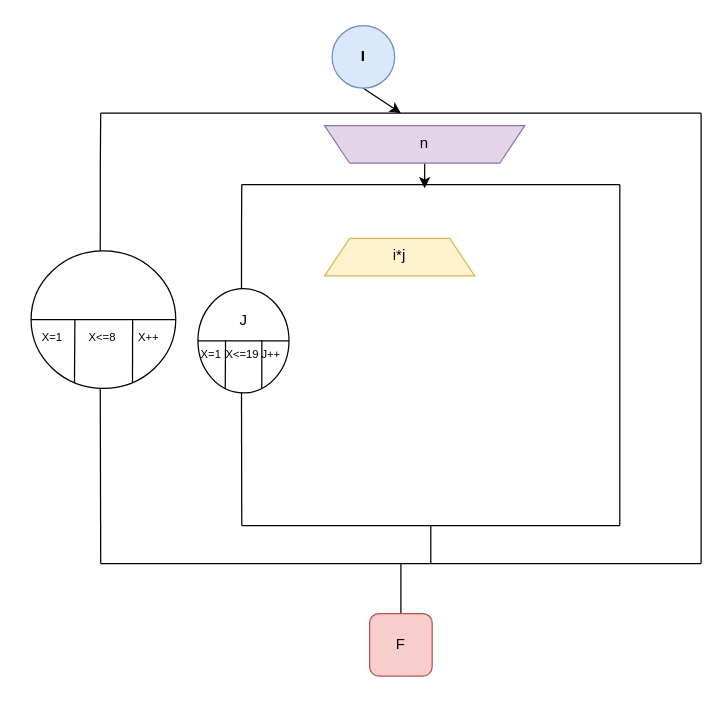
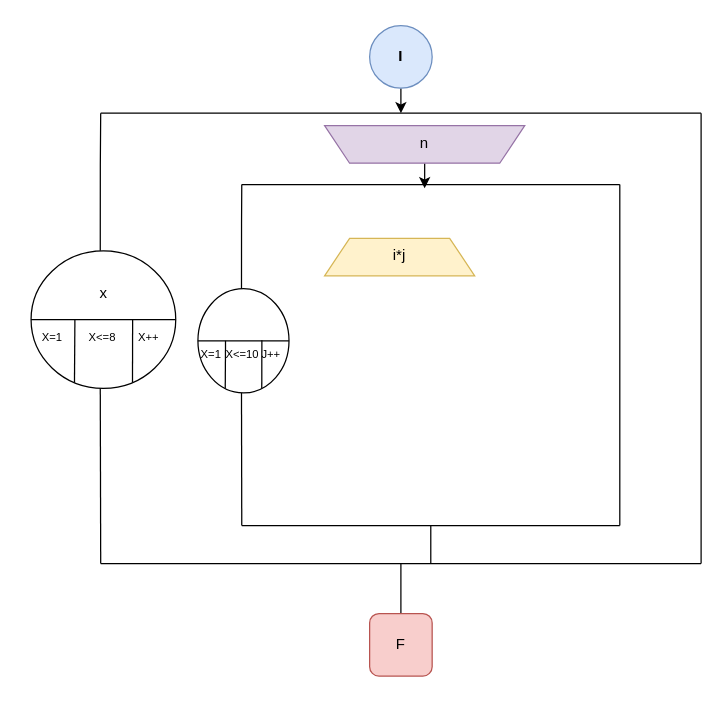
node "I": moved (363, 57) -> (401, 57)
node "x": added
node "J": removed
node "X<=19": label "X<=19" -> "X<=10"
